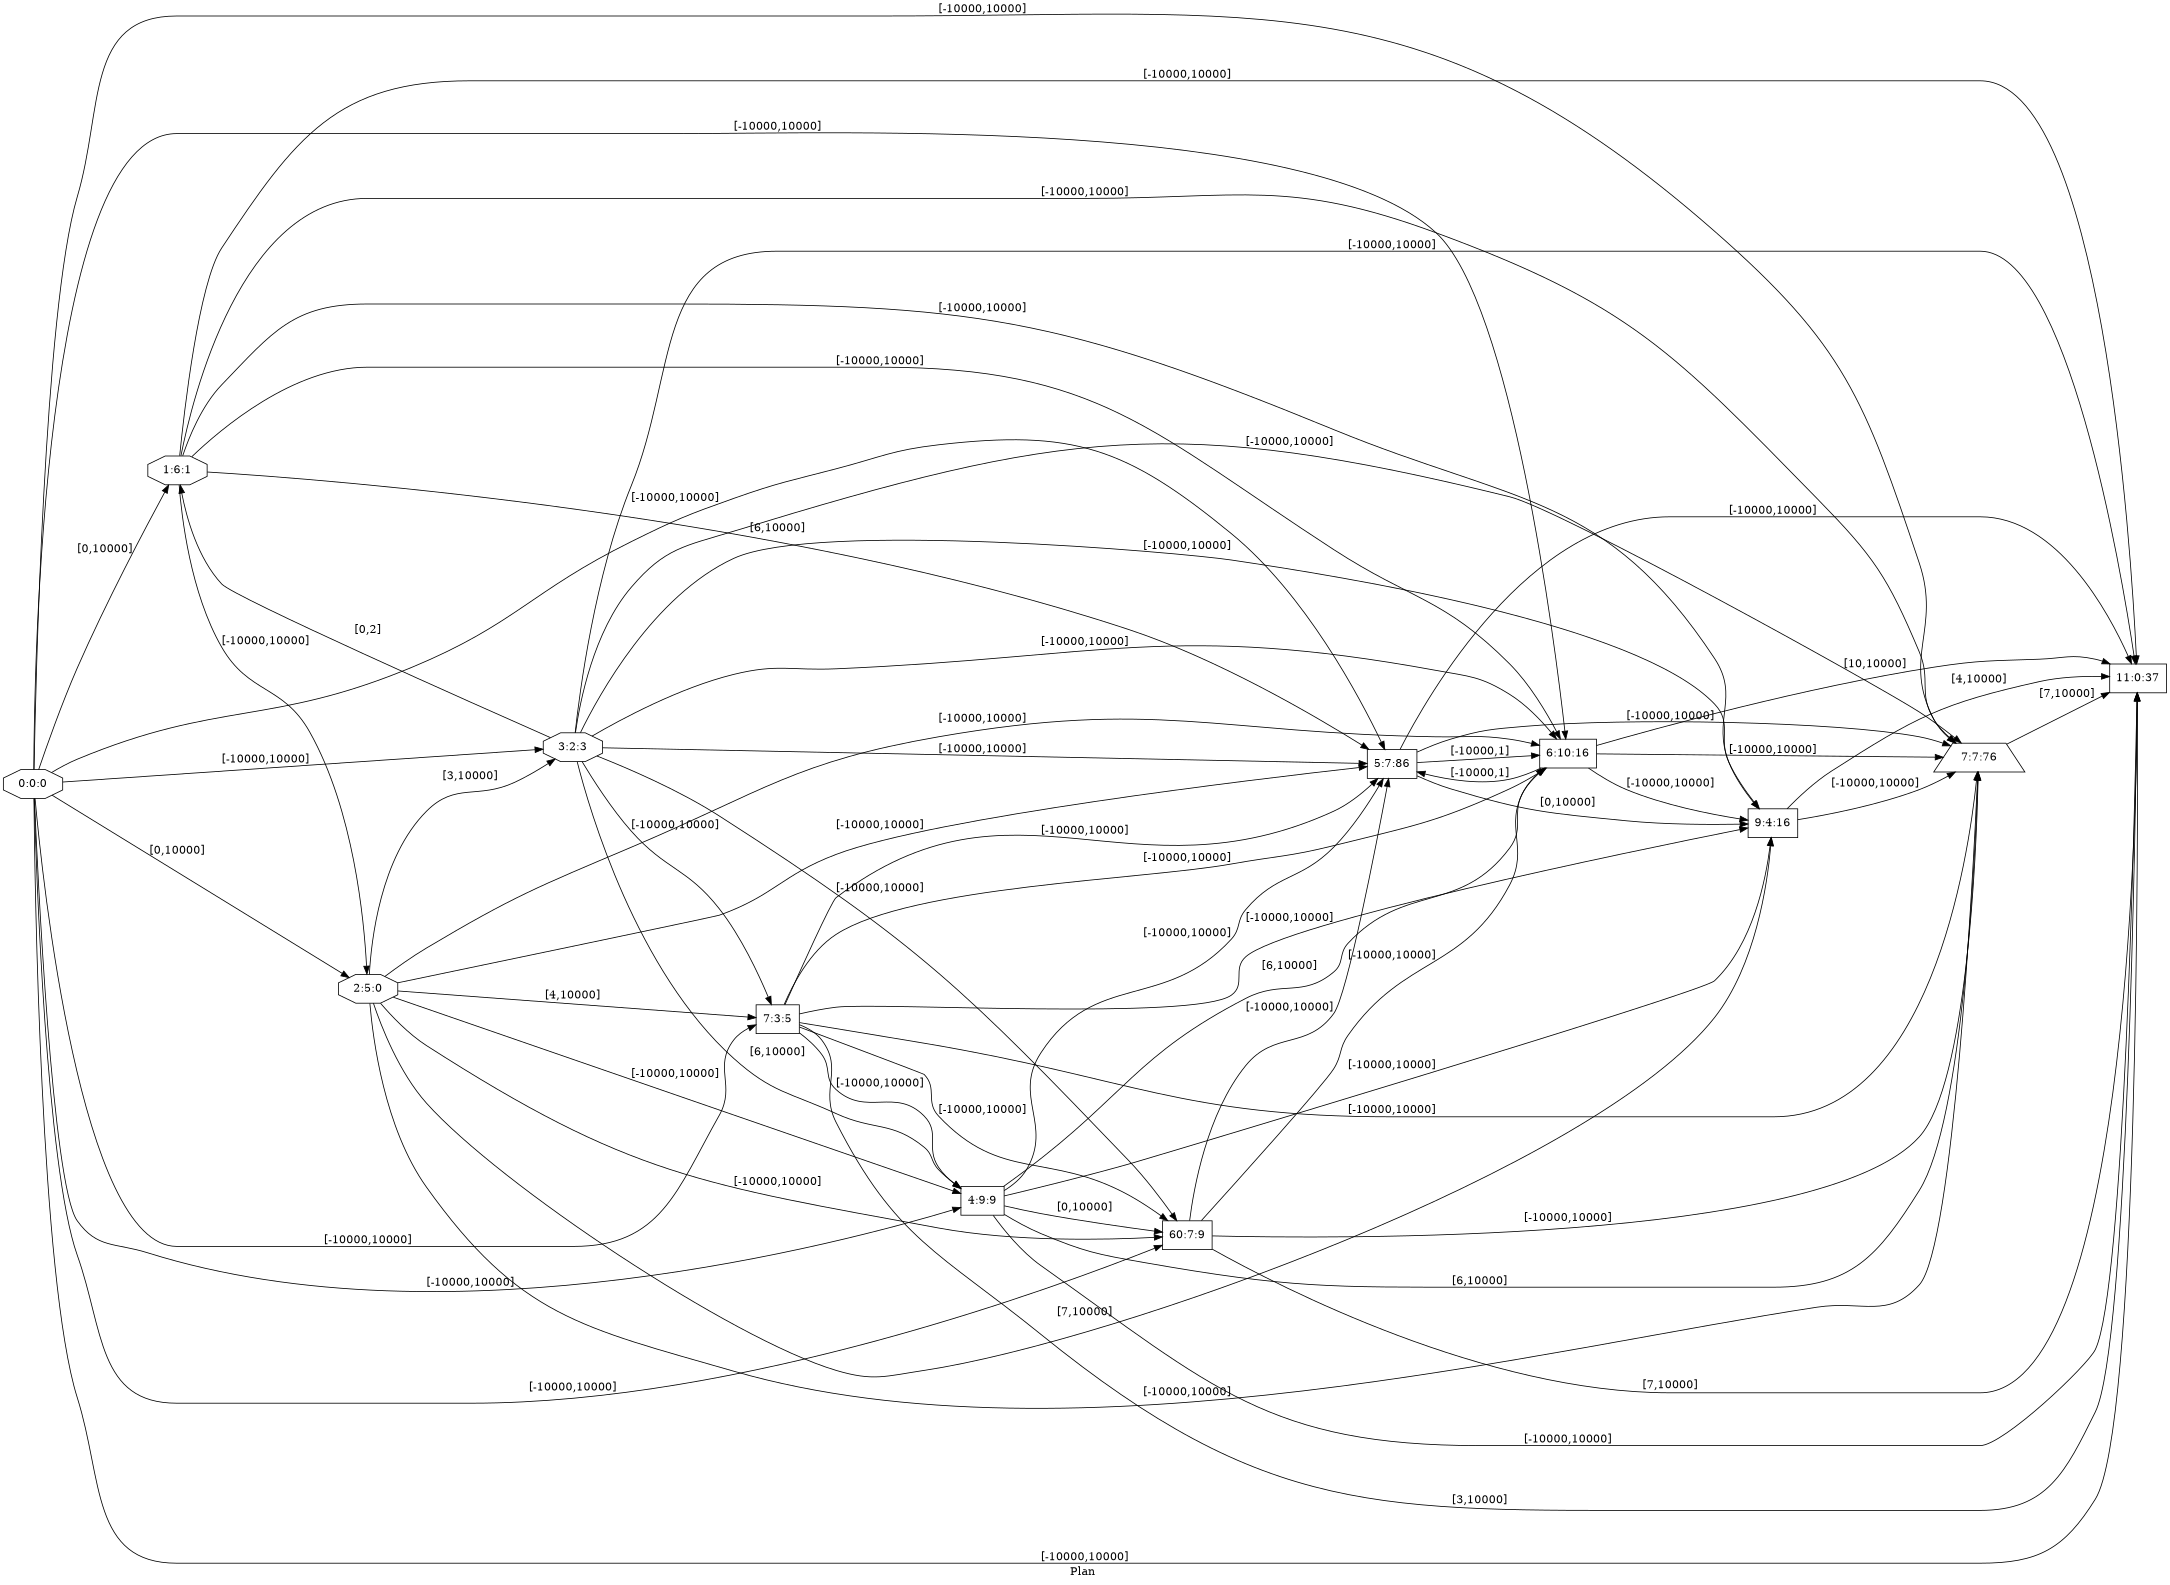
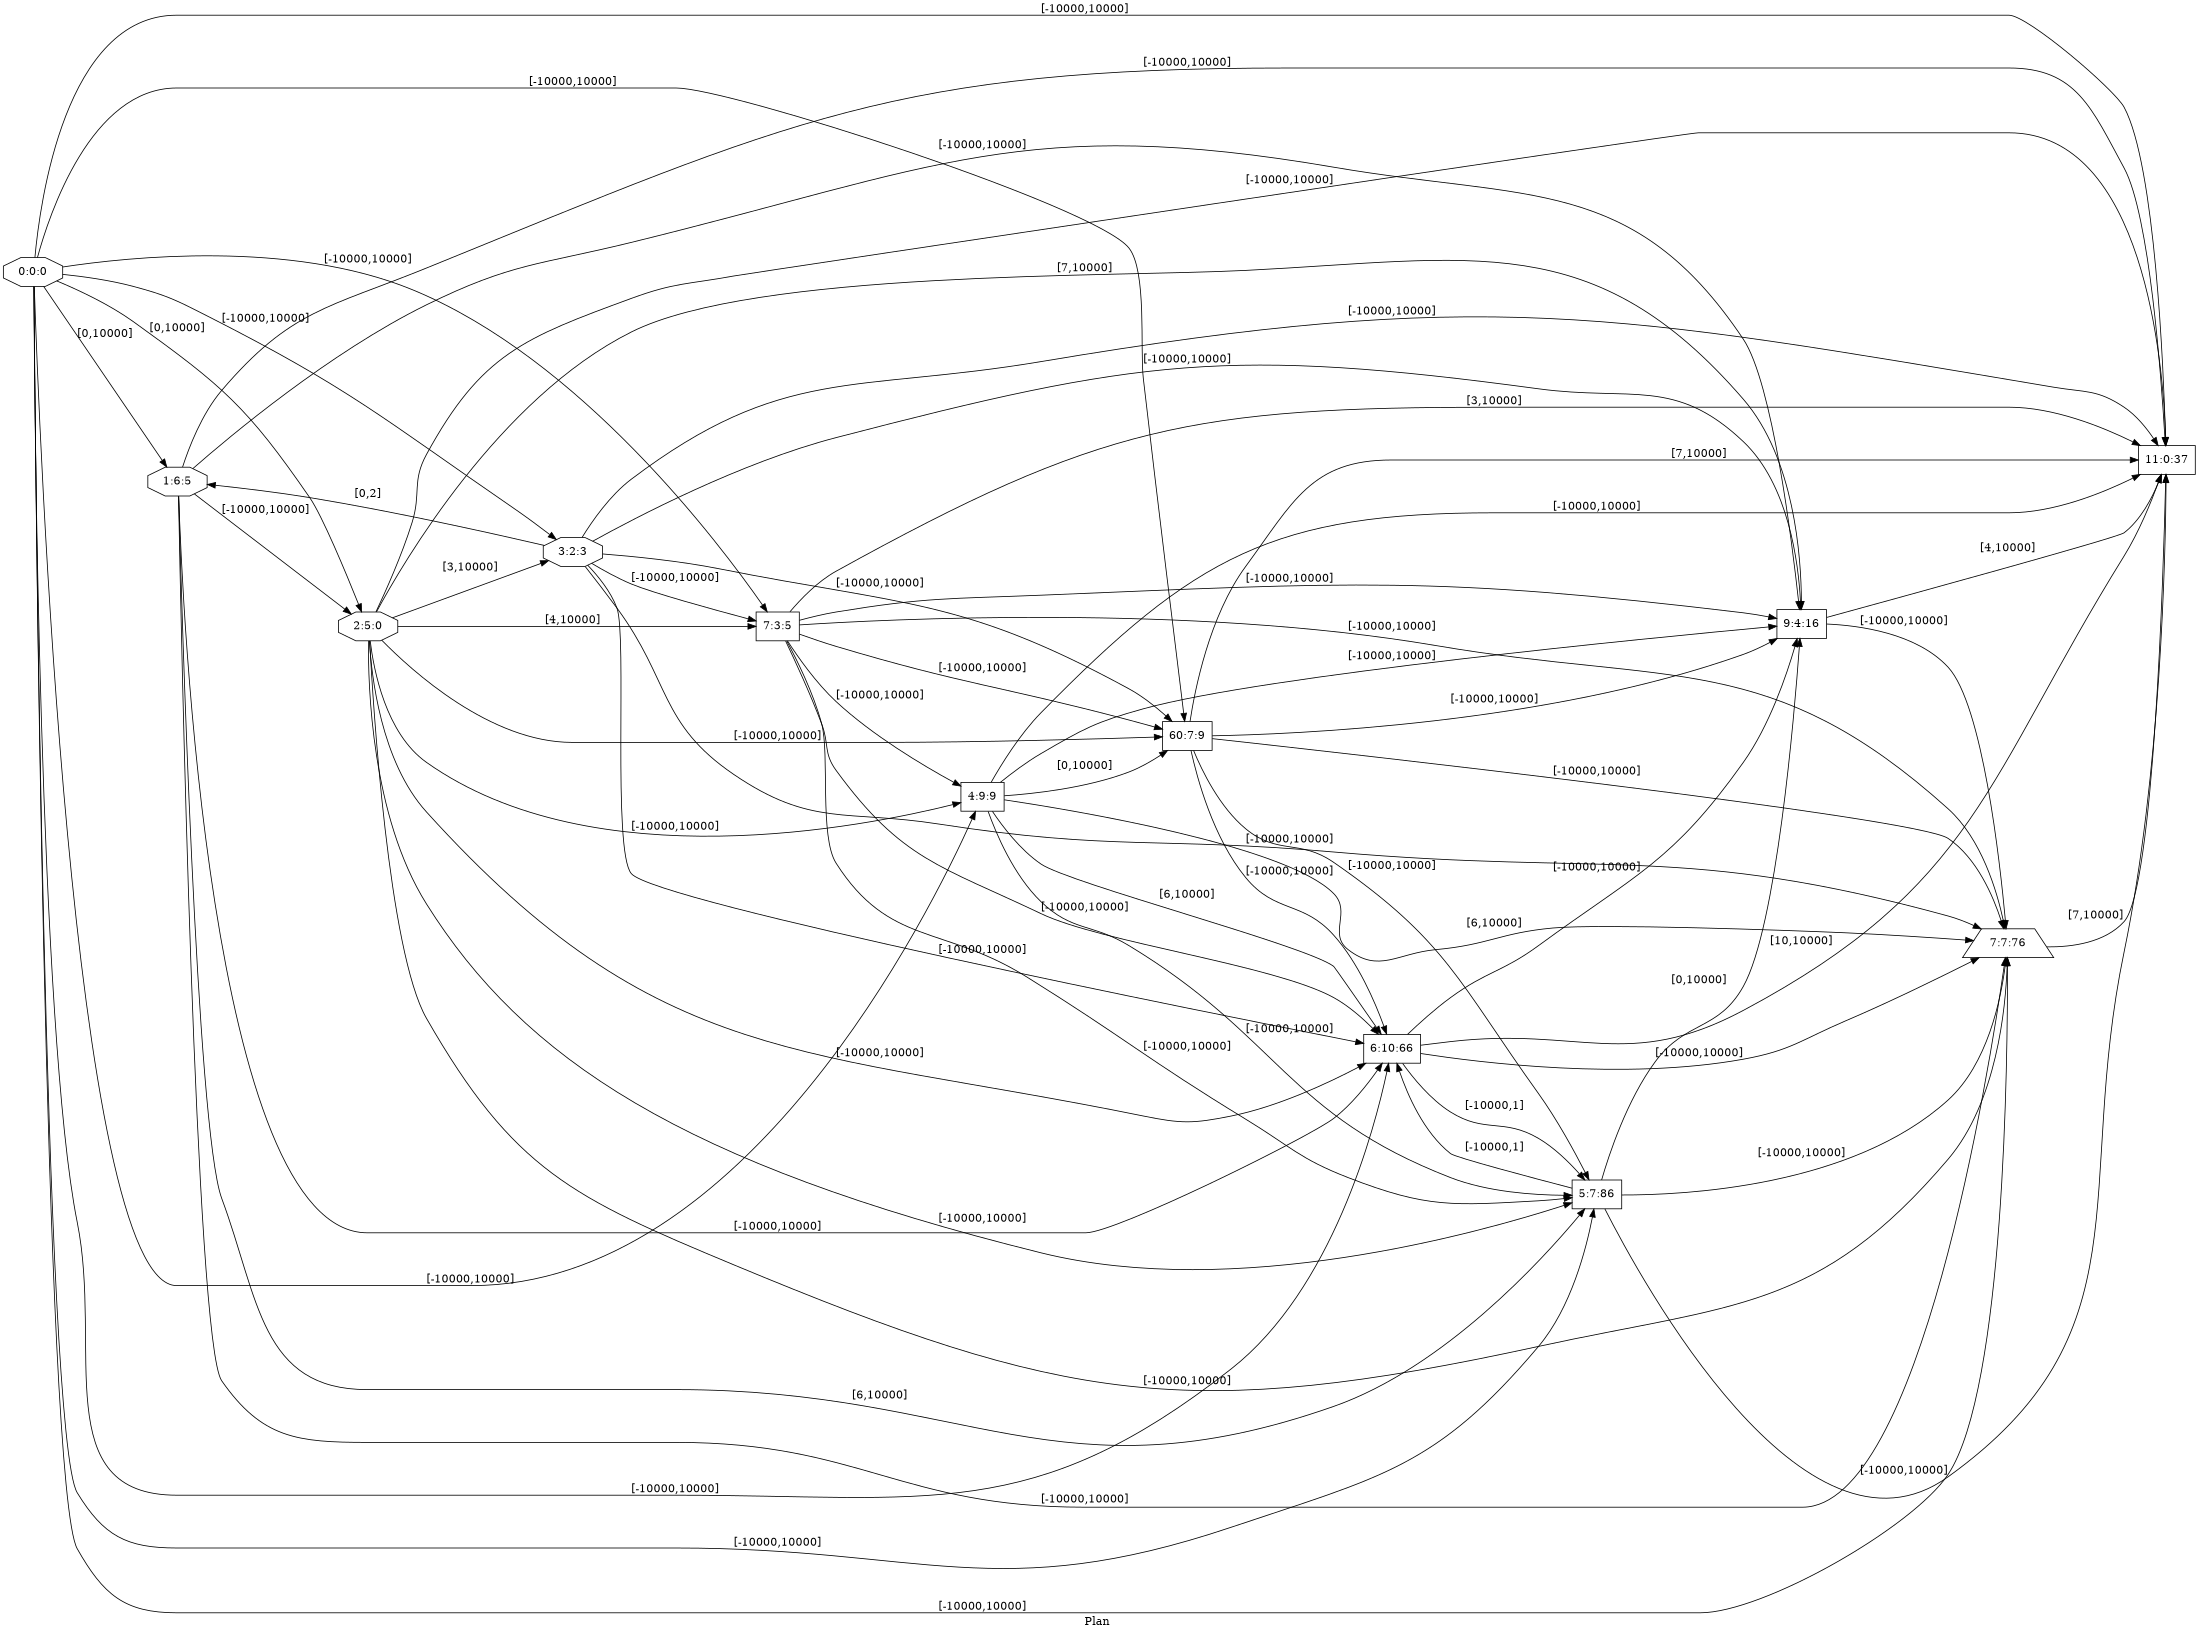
edge "2:5:0" -> "11:0:37": added, label "[-10000,10000]"
node "1:6:1": label "1:6:1" -> "1:6:5"
edge "60:7:9" -> "9:4:16": added, label "[-10000,10000]"
node "6:10:16": label "6:10:16" -> "6:10:66"
edge "3:2:3" -> "5:7:86": removed, label "[-10000,10000]"
edge "3:2:3" -> "4:9:9": removed, label "[6,10000]"
